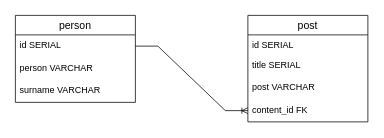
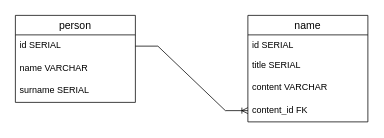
node "post": label "post" -> "name"
node "person VARCHAR": label "person VARCHAR" -> "name VARCHAR"
node "post VARCHAR": label "post VARCHAR" -> "content VARCHAR"
node "surname VARCHAR": label "surname VARCHAR" -> "surname SERIAL"
